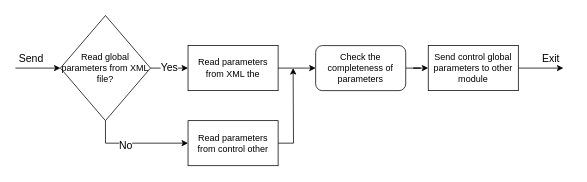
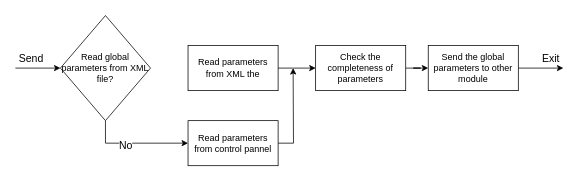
edge "Read global parameters from XML file?" -> "Read parameters from XML the": removed, label "Yes"
node "Check the completeness of parameters": shape rounded rectangle -> rectangle
node "Send control global parameters to other module": label "Send control global parameters to other module" -> "Send the global parameters to other module"
node "Read parameters from control other": label "Read parameters from control other" -> "Read parameters from control pannel"
